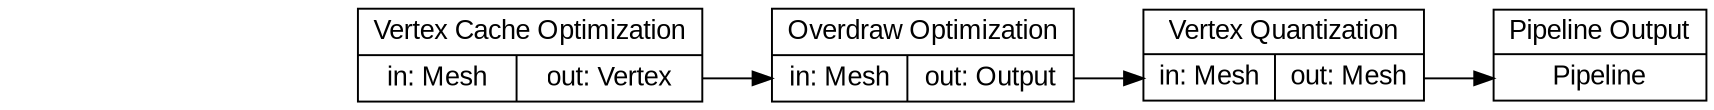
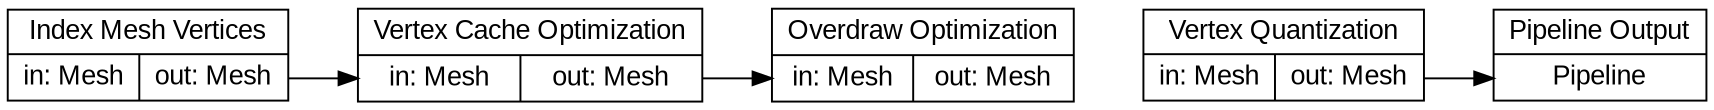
node "Index Mesh Vertices": added
node "Vertex Cache Optimization": text "out: Vertex" -> "out: Mesh"
node "Overdraw Optimization": text "out: Output" -> "out: Mesh"
edge "Overdraw Optimization" -> "Vertex Quantization": removed
